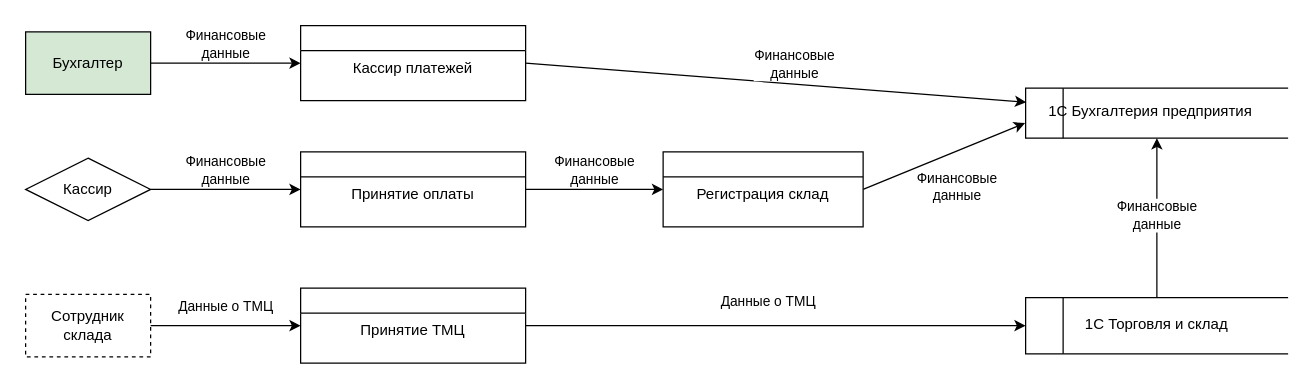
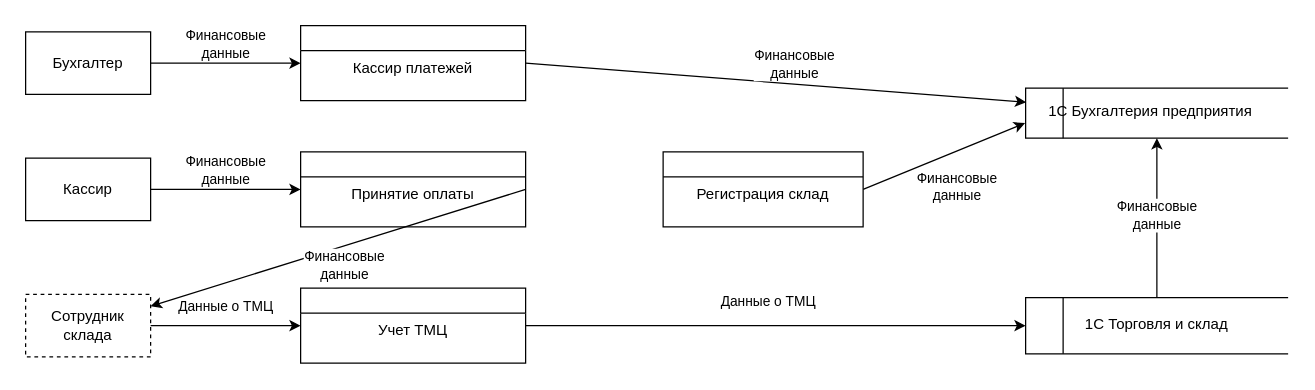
node "Бухгалтер": fillcolor #d5e8d4 -> #ffffff
node "Кассир": shape diamond -> rectangle
edge "Принятие оплаты" -> "Регистрация склад": now "Принятие оплаты" -> "Сотрудник склада"
node "Принятие ТМЦ": label "Принятие ТМЦ" -> "Учет ТМЦ"
